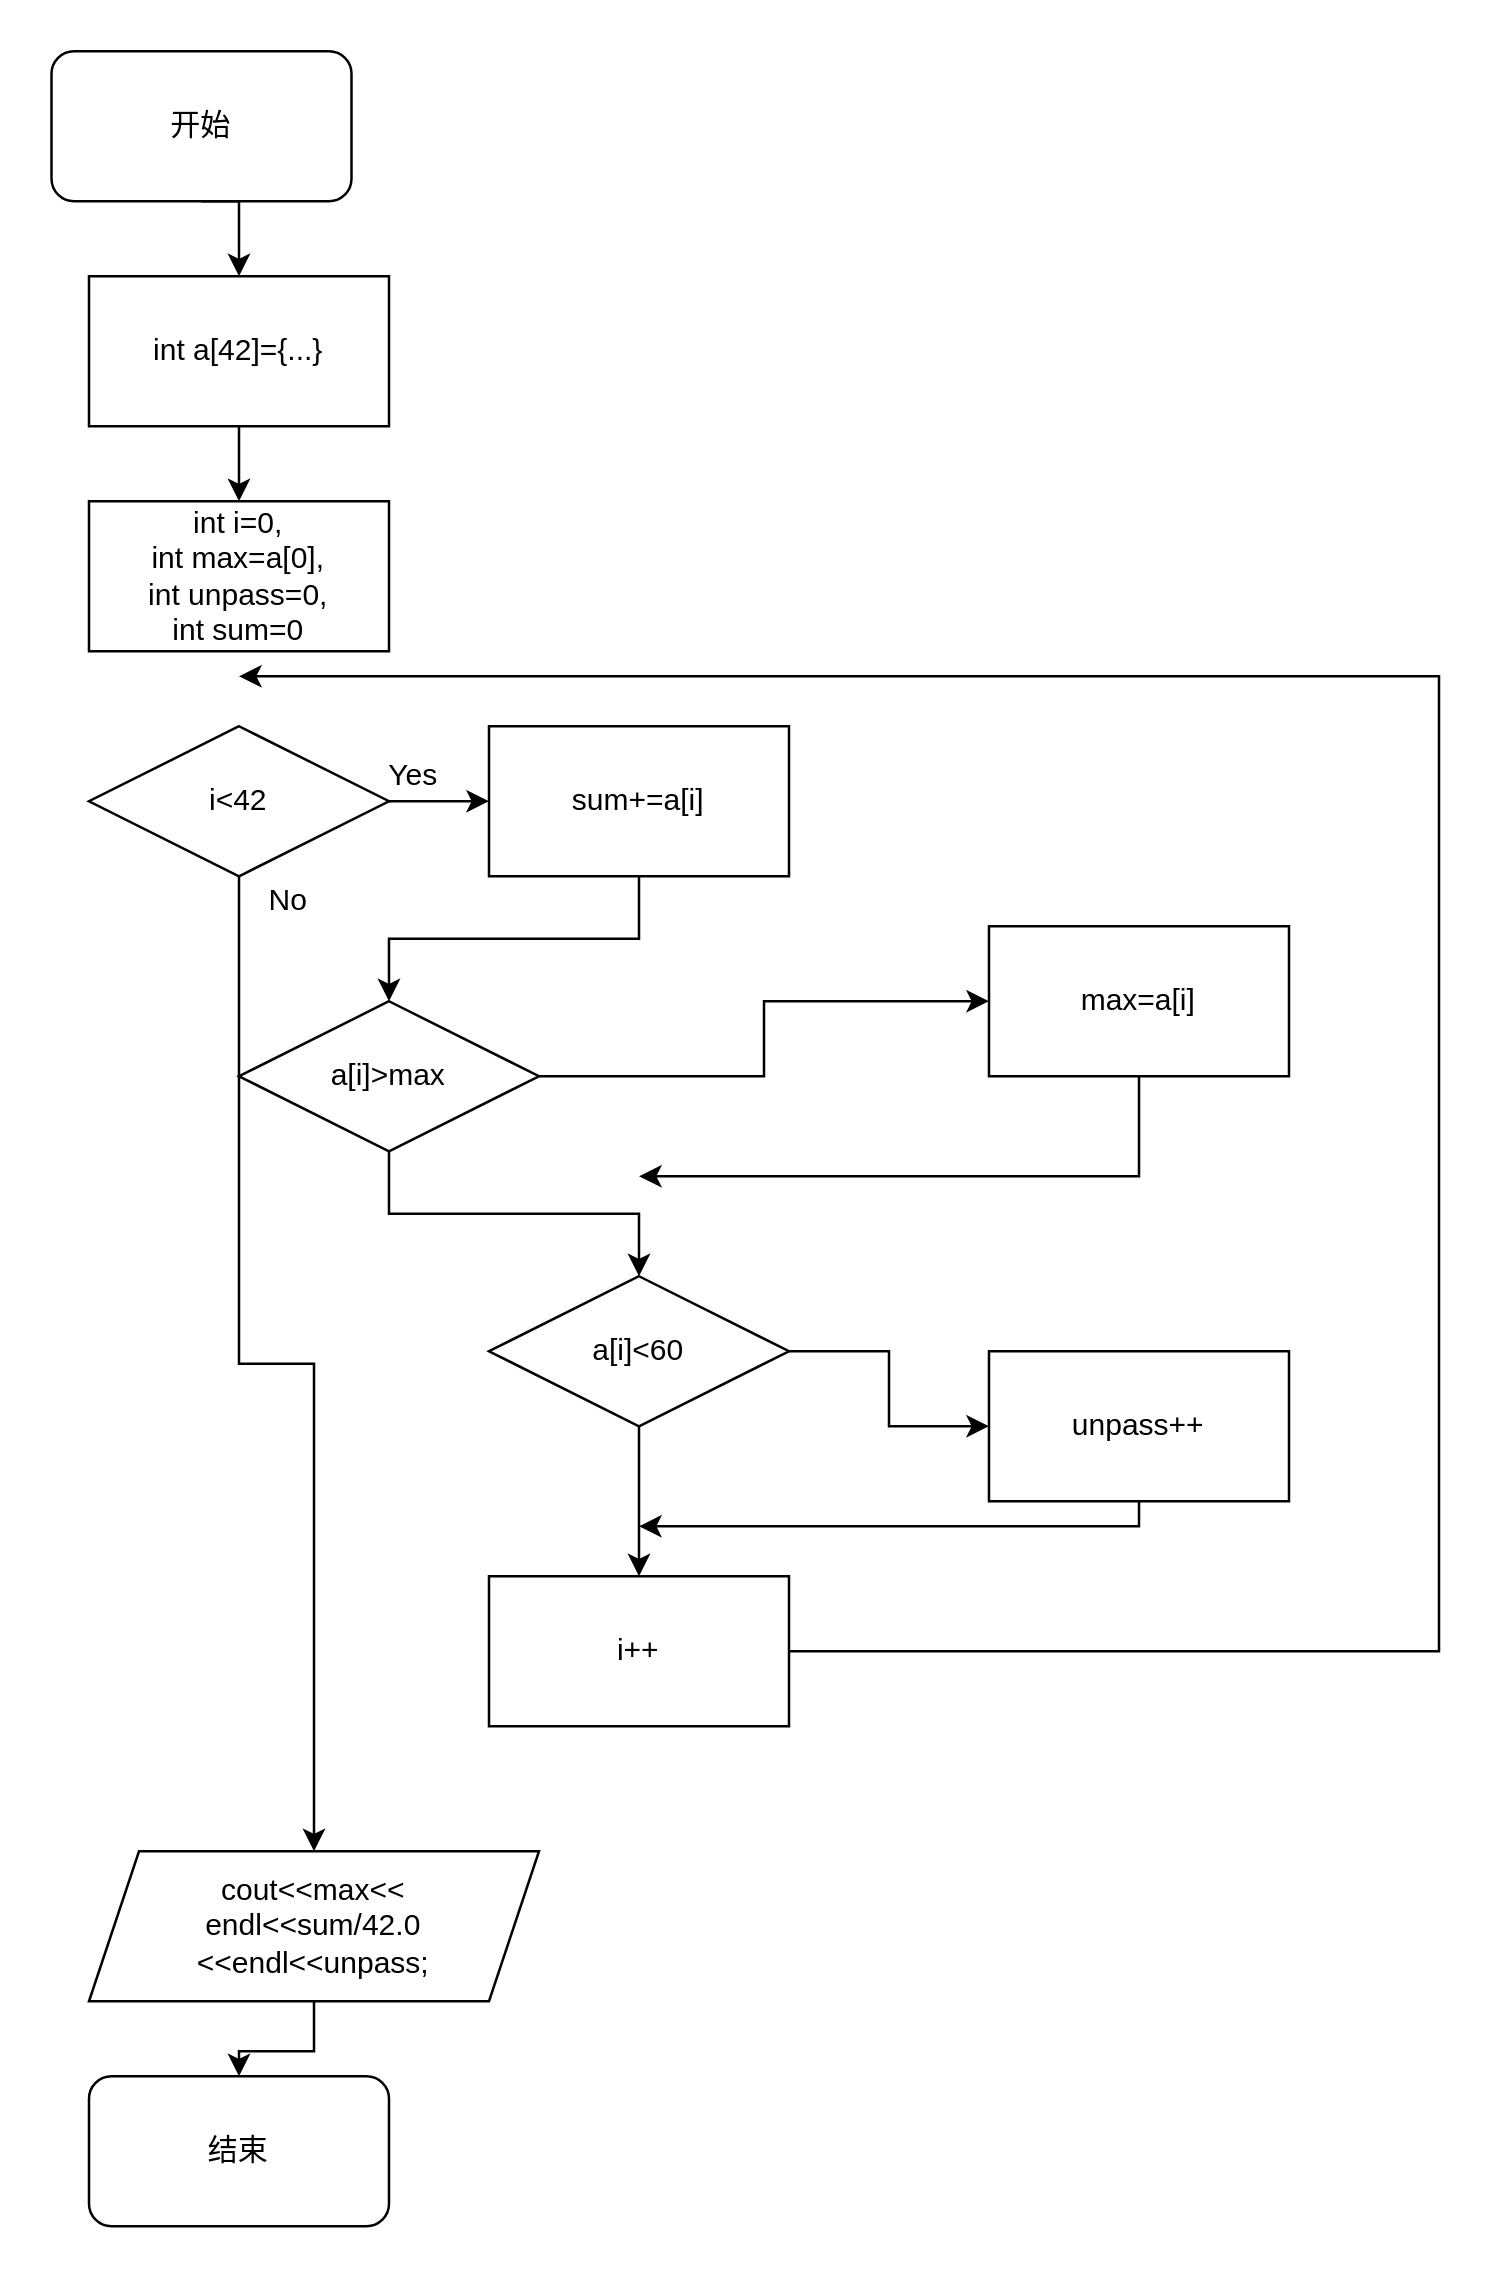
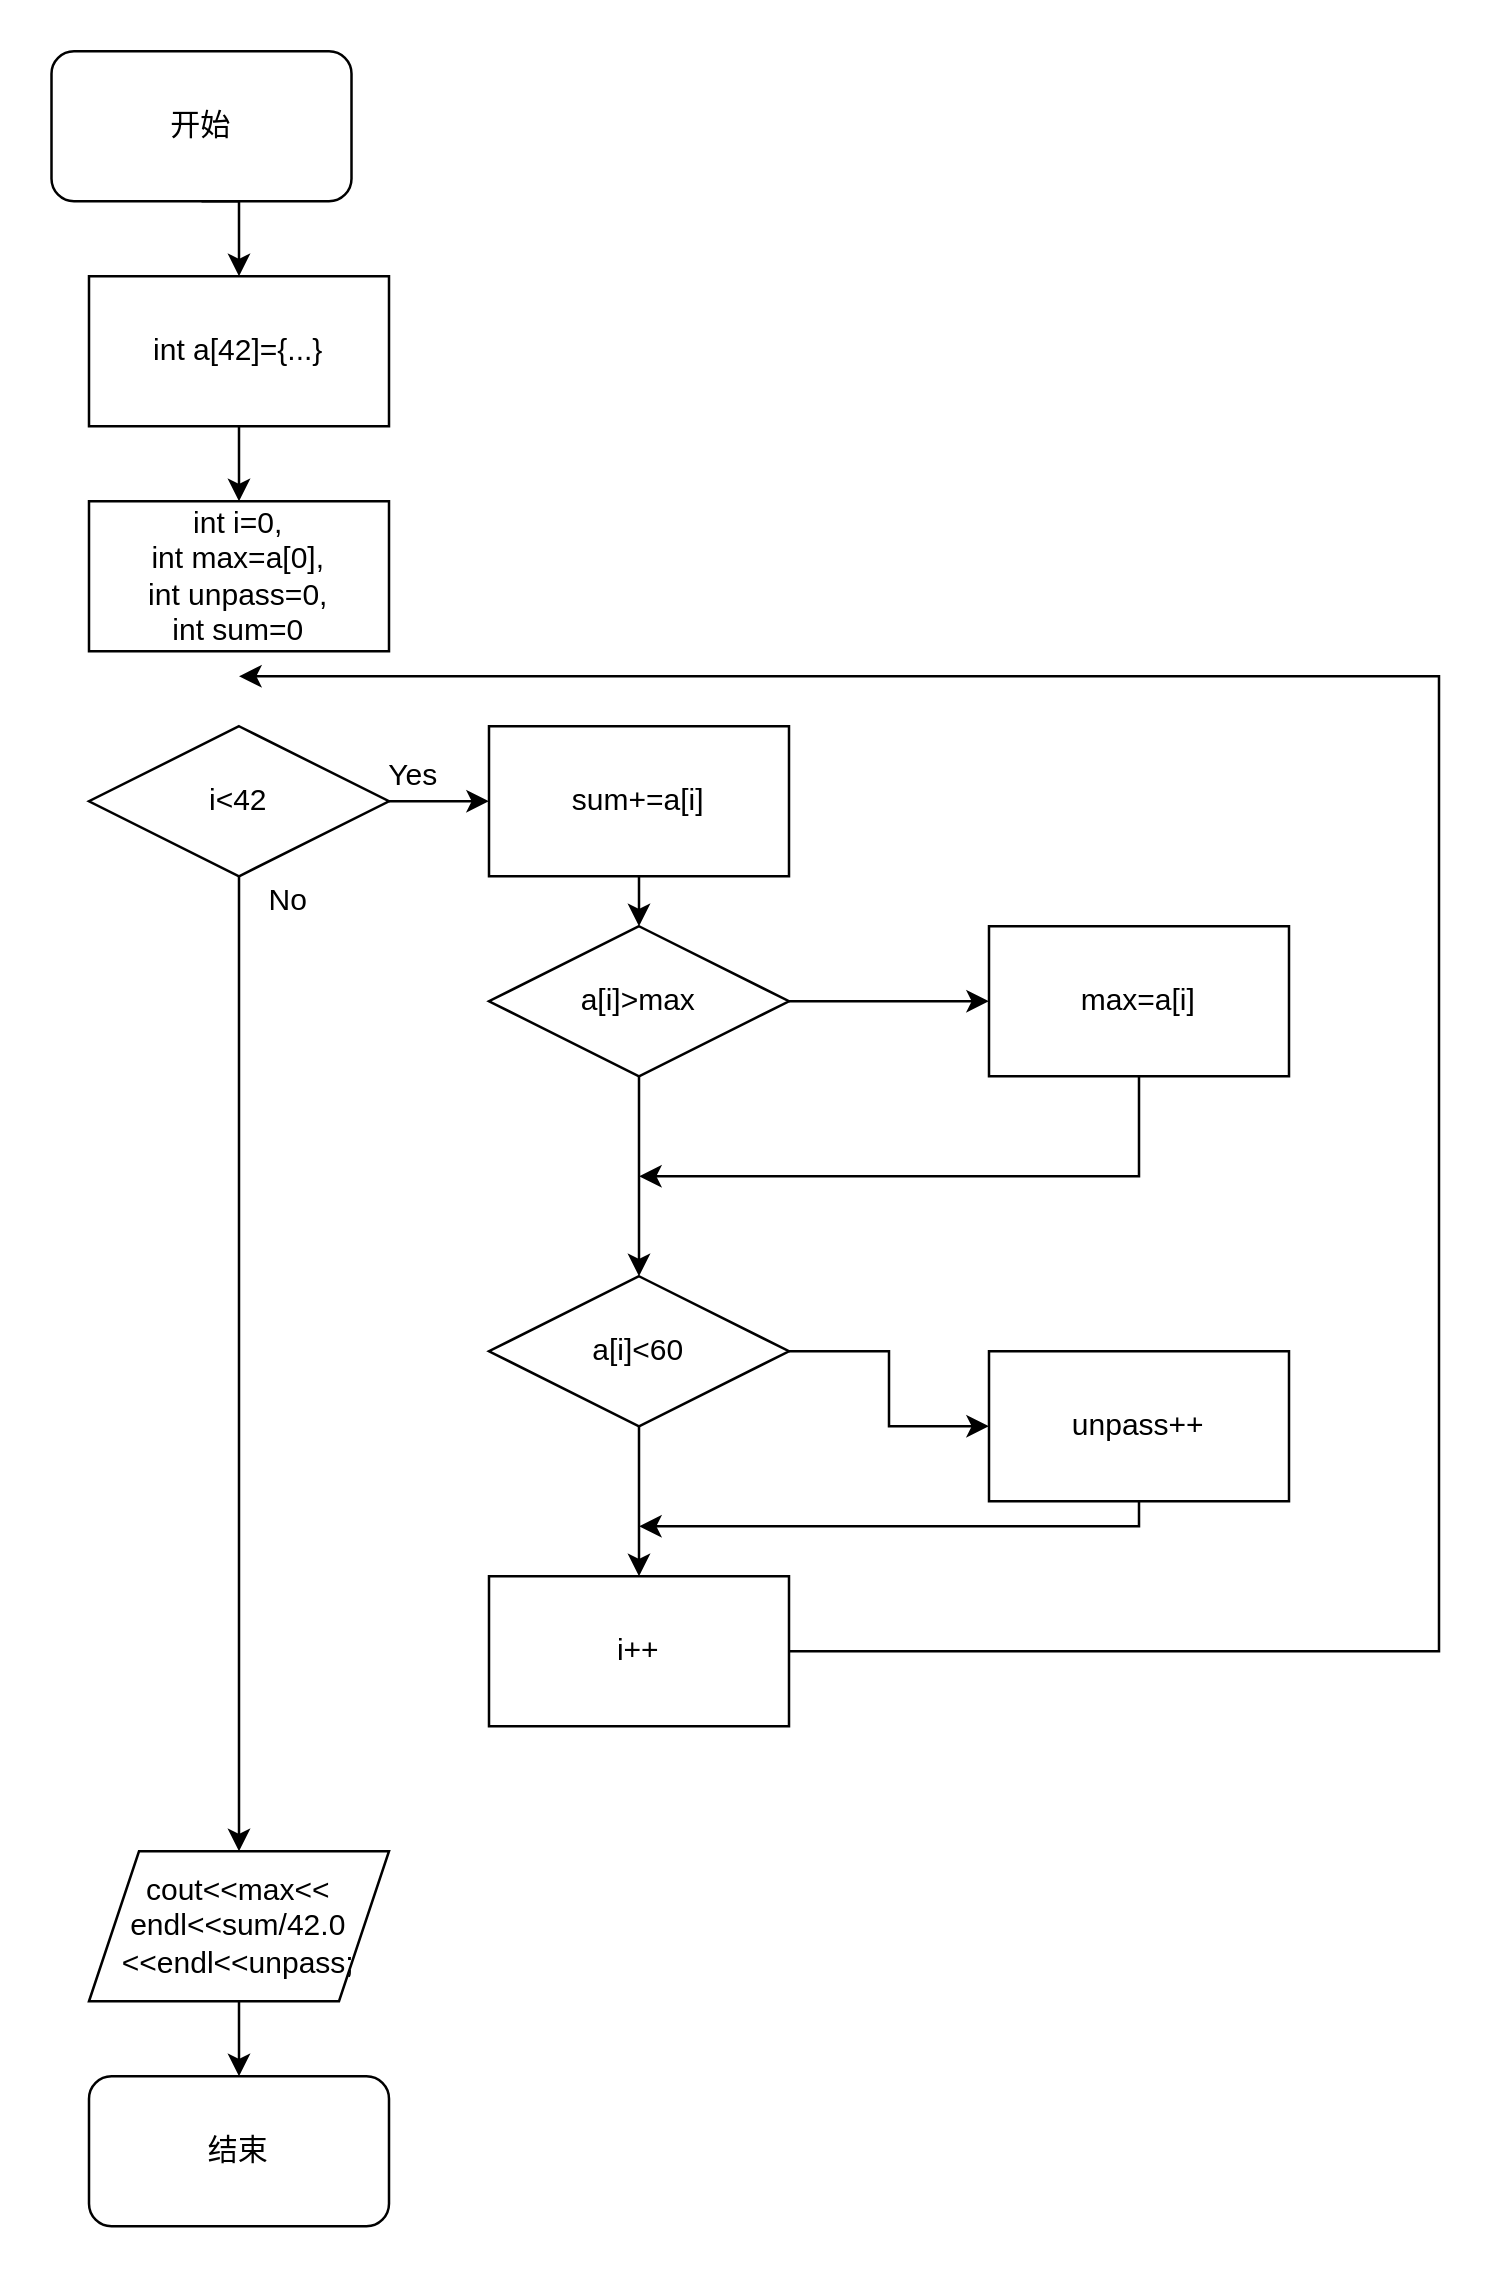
node "a[i]>max": moved (389, 1076) -> (639, 1001)
node "cout<<max<< endl<<sum/42.0 <<endl<<unpass;": size 450x150 -> 300x150
